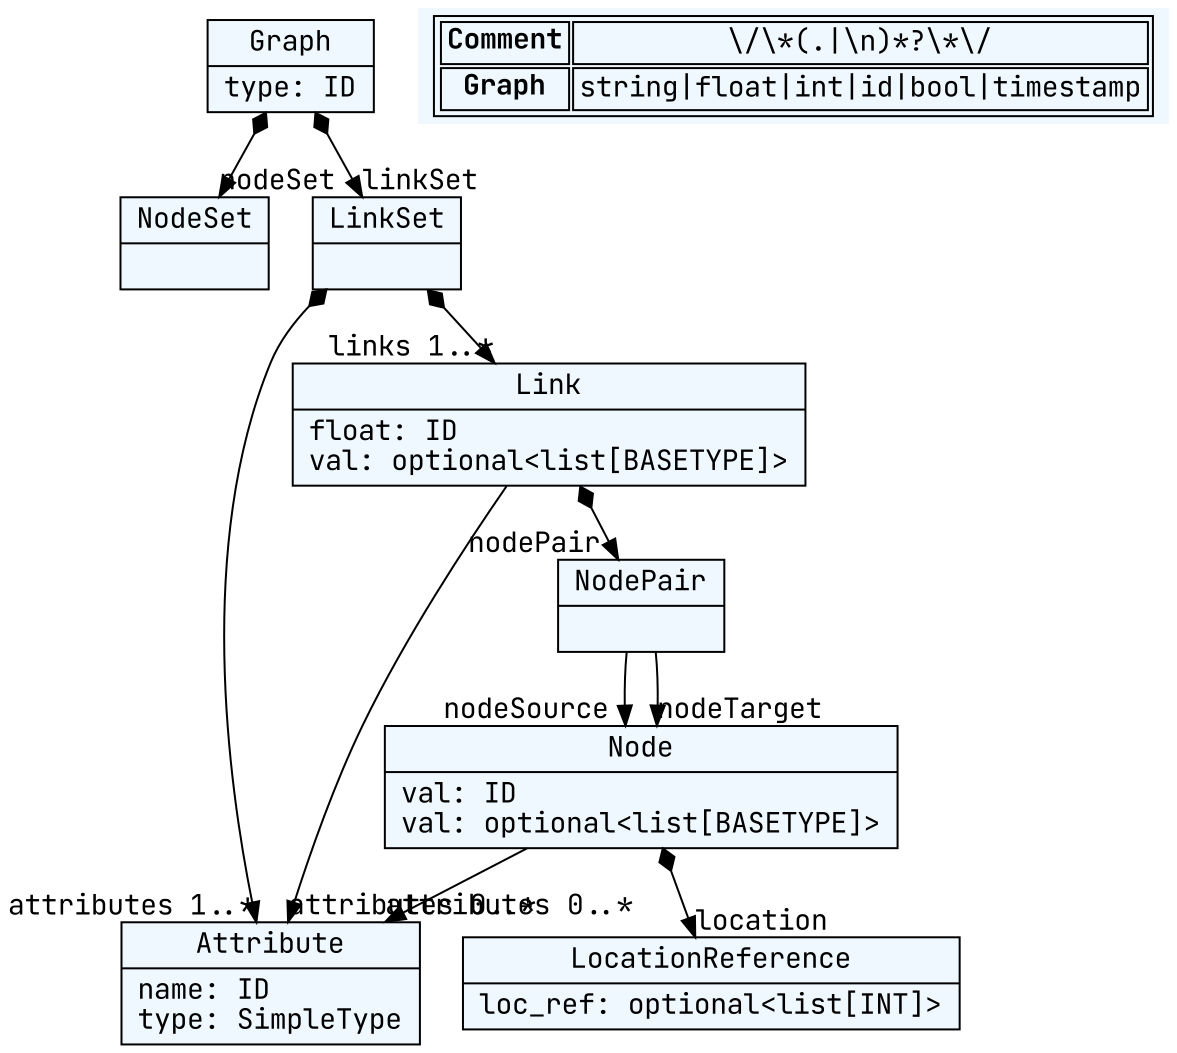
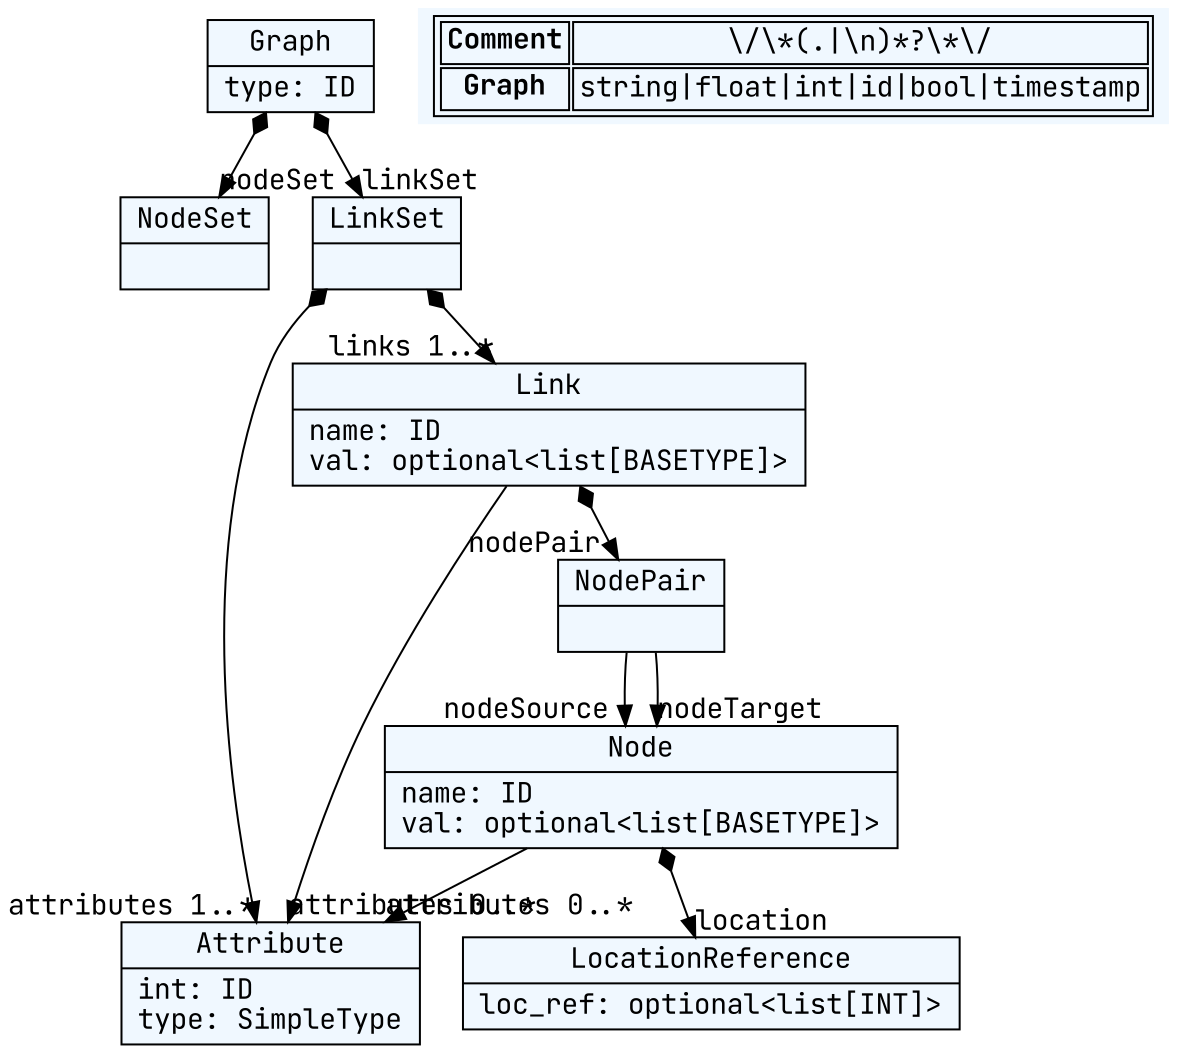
node "Link": text "float: ID" -> "name: ID"
node "Node": text "val: ID" -> "name: ID"
node "Attribute": text "name: ID" -> "int: ID"
